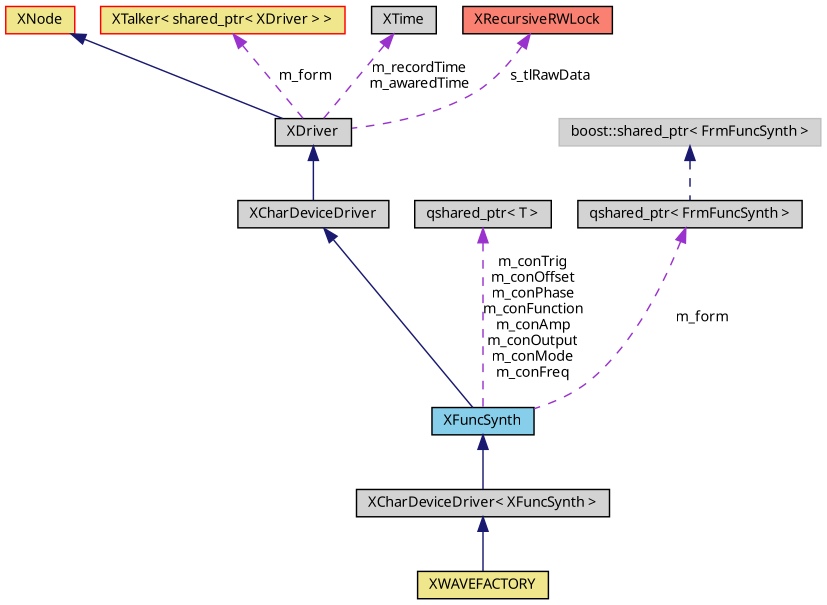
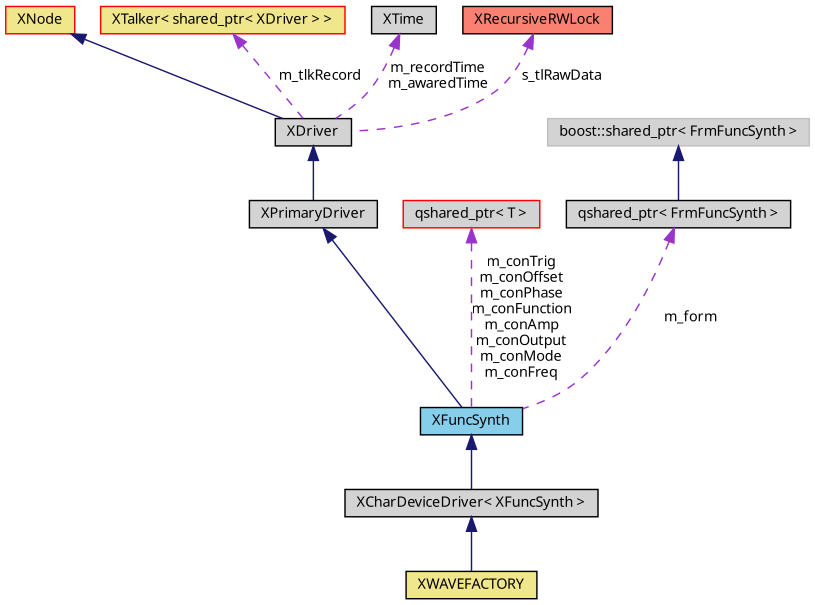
edge "XDriver" -> "XTalker< shared_ptr< XDriver > >": label "m_form" -> "m_tlkRecord"
edge "qshared_ptr< FrmFuncSynth >" -> "boost::shared_ptr< FrmFuncSynth >": style dashed -> solid
node "XCharDeviceDriver": label "XCharDeviceDriver" -> "XPrimaryDriver"
node "qshared_ptr< T >": color black -> red
